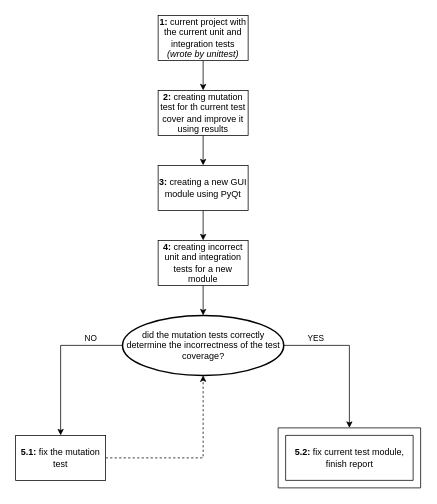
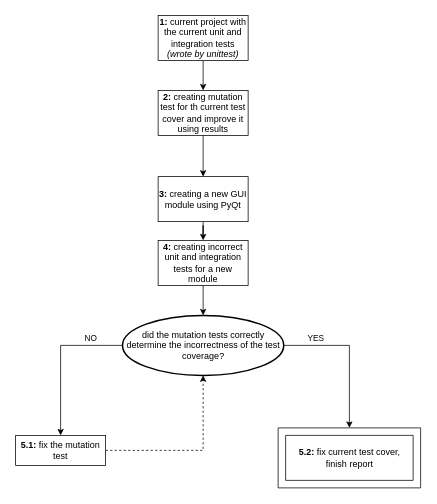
node "3: creating a new GUI module using PyQt": moved (203, 188) -> (203, 199)
node "5.1: fix the mutation test": size 90x45 -> 90x30
node "5.2: fix current test module, finish report": label "5.2: fix current test module, finish report" -> "5.2: fix current test cover, finish report"
